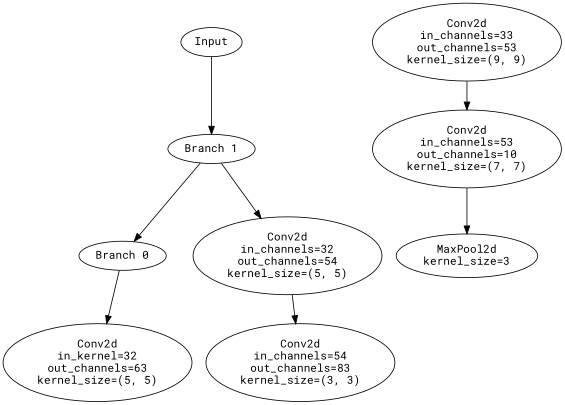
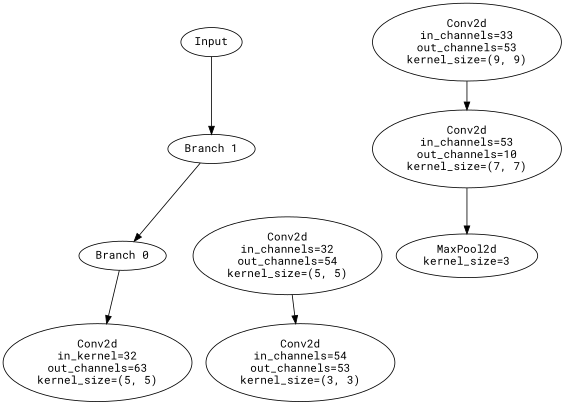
edge "Branch 1" -> "Conv2d in_channels=32 out_channels=54 kernel_size=(5, 5)": removed
node "Conv2d in_channels=54 out_channels=83 kernel_size=(3, 3)": label "Conv2d in_channels=54 out_channels=83 kernel_size=(3, 3)" -> "Conv2d in_channels=54 out_channels=53 kernel_size=(3, 3)"
